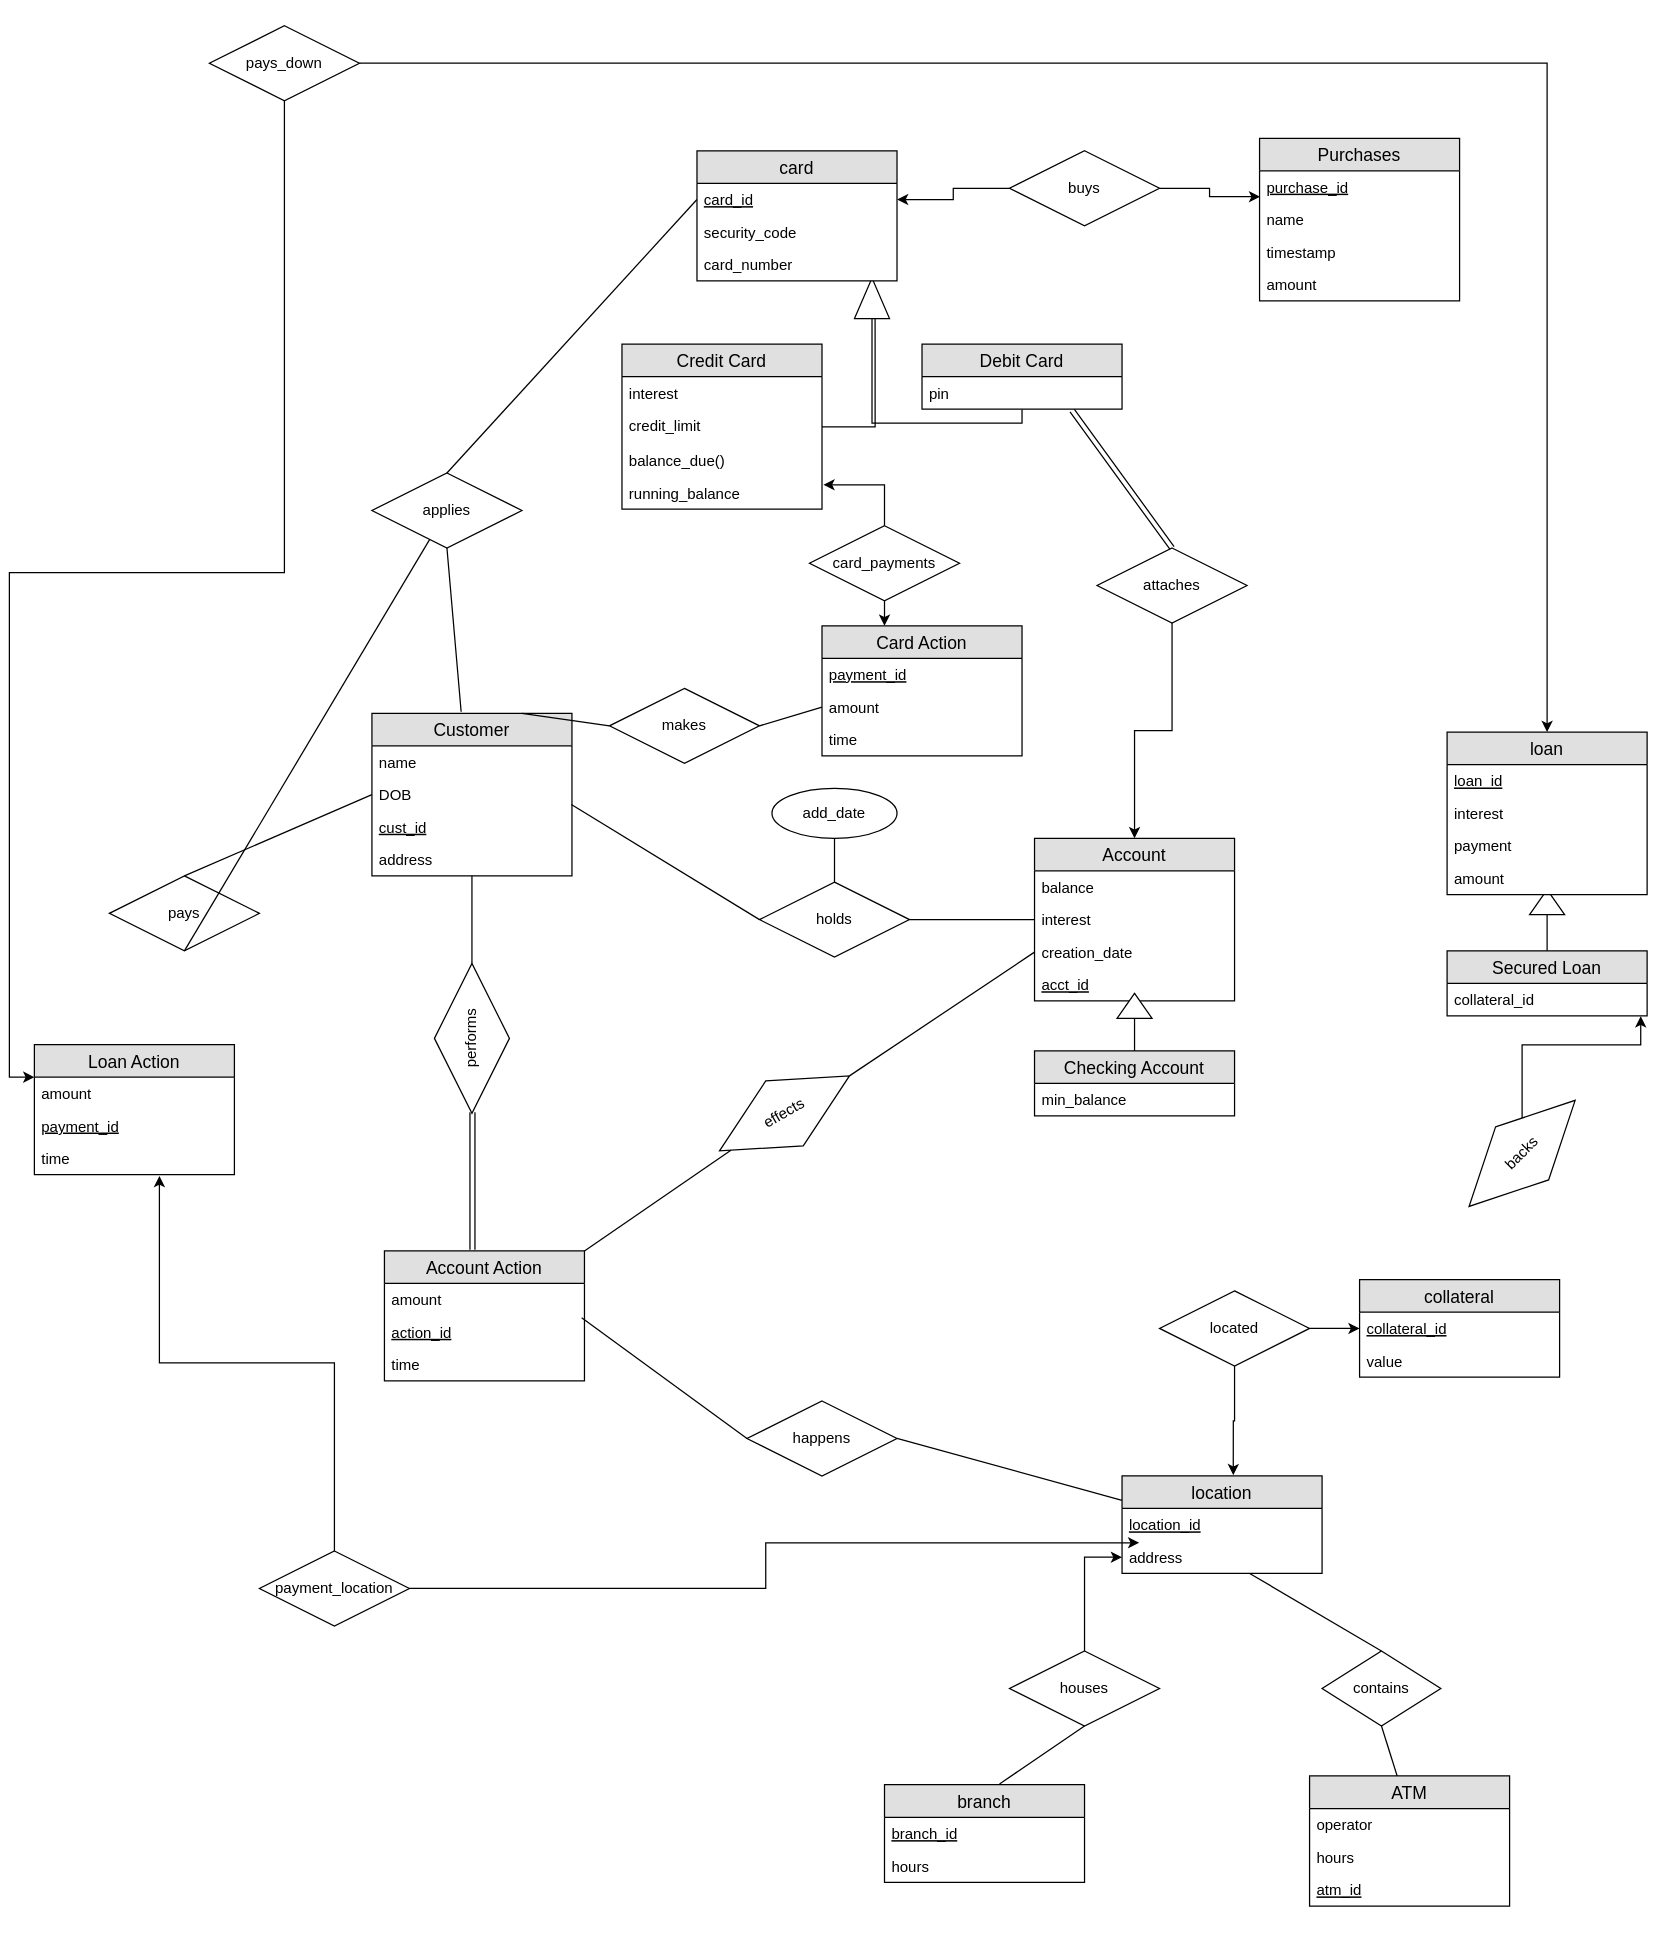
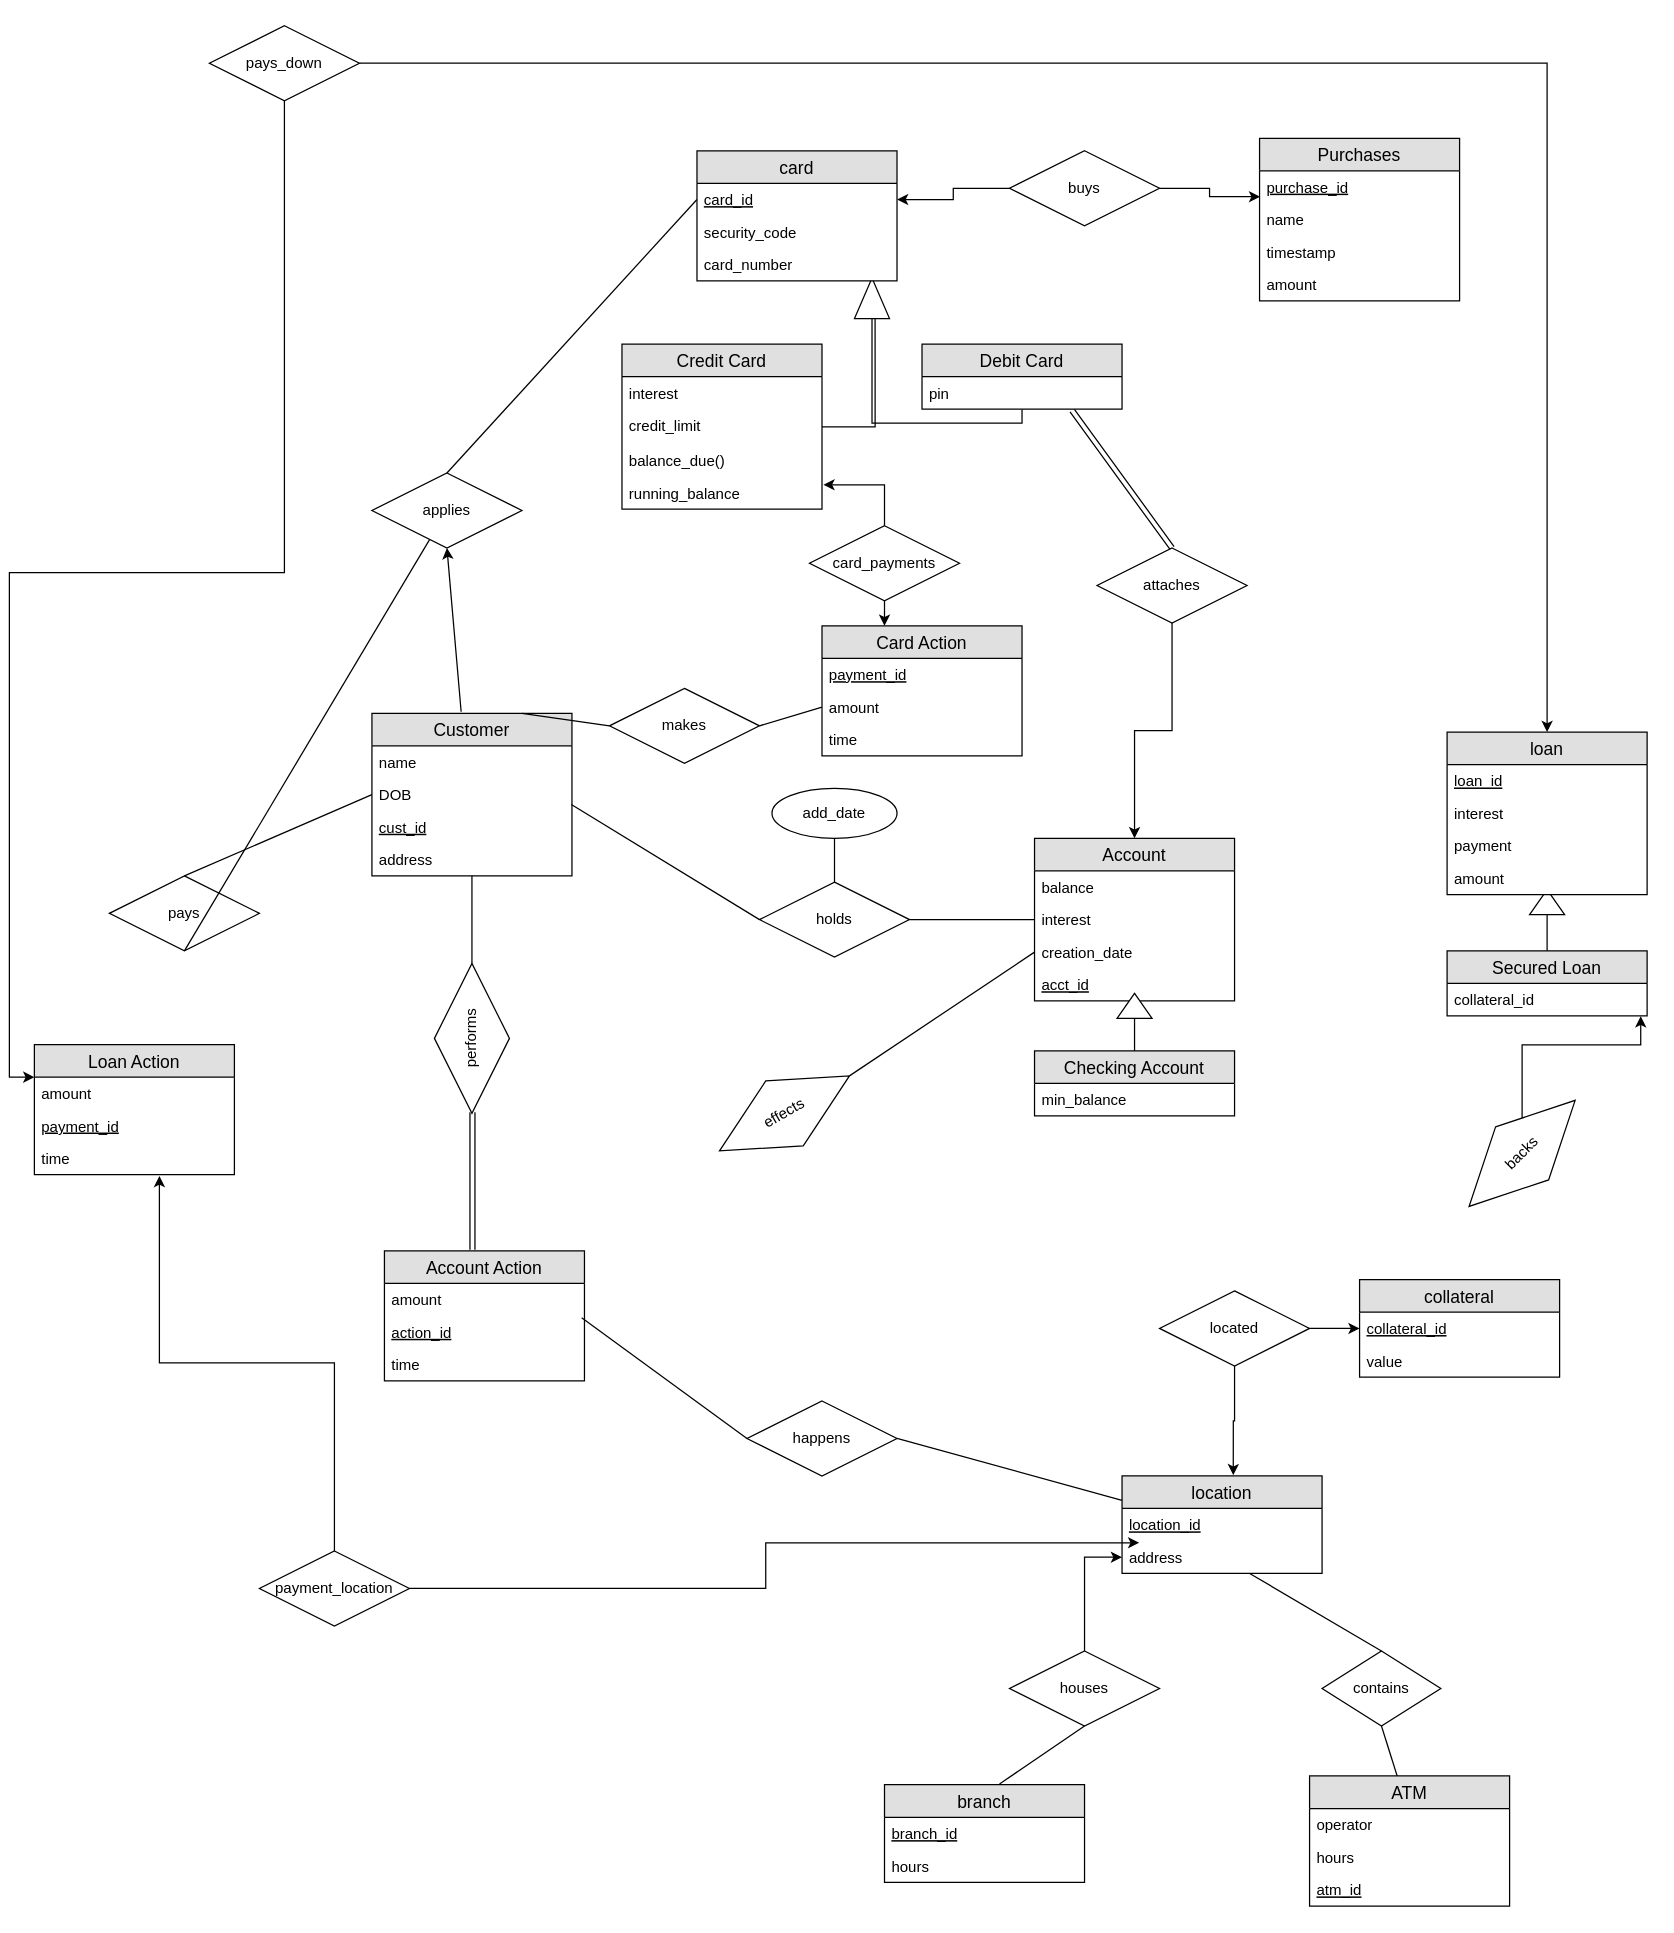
edge "applies" -- "Customer": arrowhead none -> classic
edge "effects" -- "Account Action": removed
